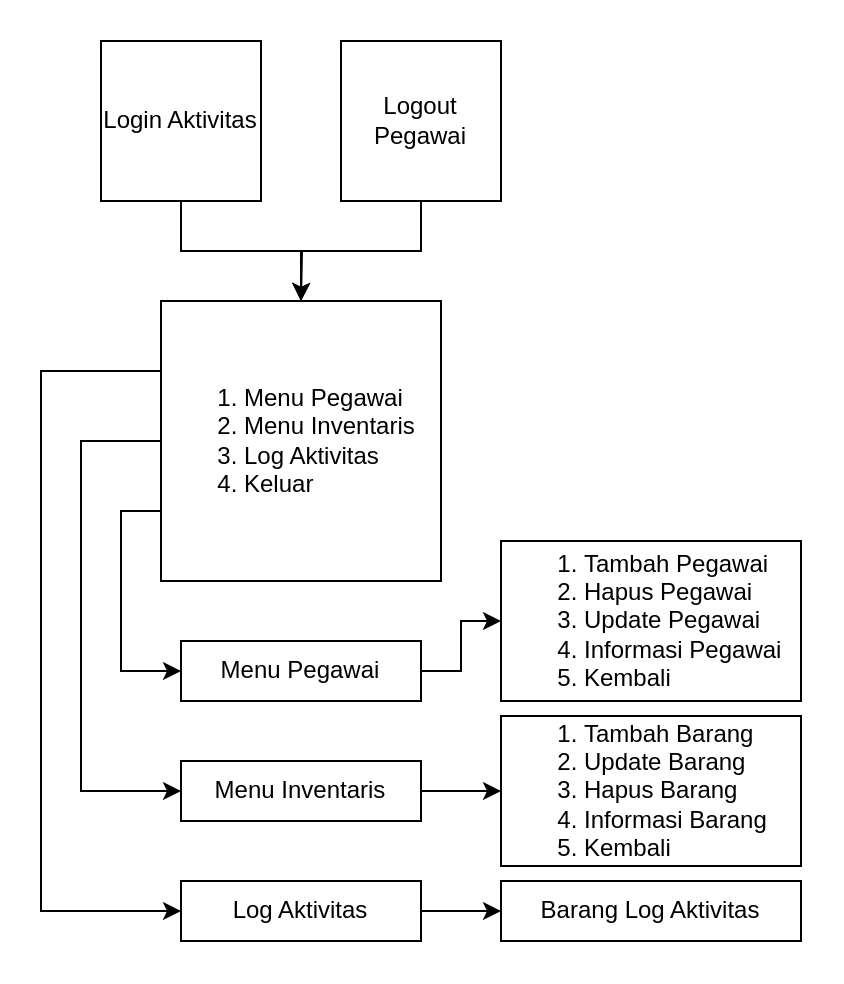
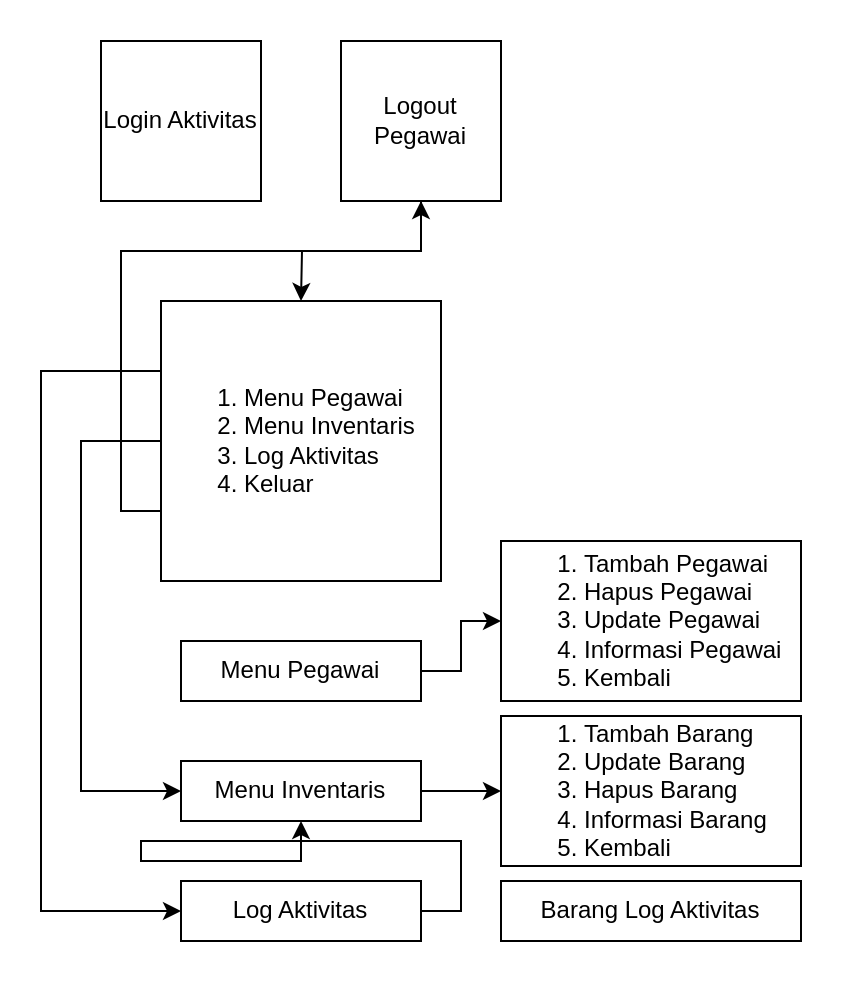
edge "Login Aktivitas" -> "Menu Pegawai Menu Inventaris Log Aktivitas Keluar": removed
edge "Menu Pegawai Menu Inventaris Log Aktivitas Keluar" -> "Menu Pegawai": now "Menu Pegawai Menu Inventaris Log Aktivitas Keluar" -> "Logout Pegawai"
edge "Log Aktivitas" -> "Barang Log Aktivitas": now "Log Aktivitas" -> "Menu Inventaris"
